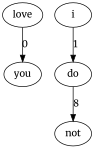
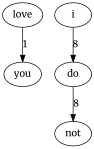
edge "love" -> "you": label "0" -> "1"
edge "i" -> "do": label "1" -> "8"
